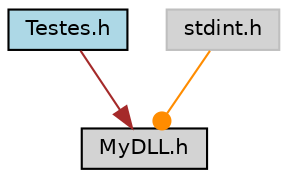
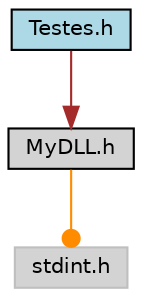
edge "stdint.h" -> "MyDLL.h": reversed
